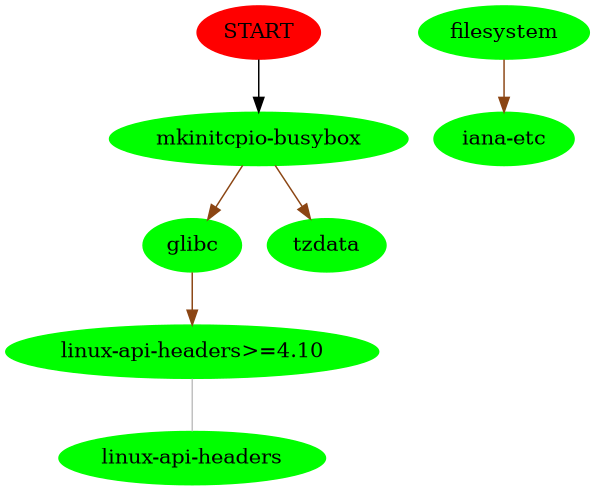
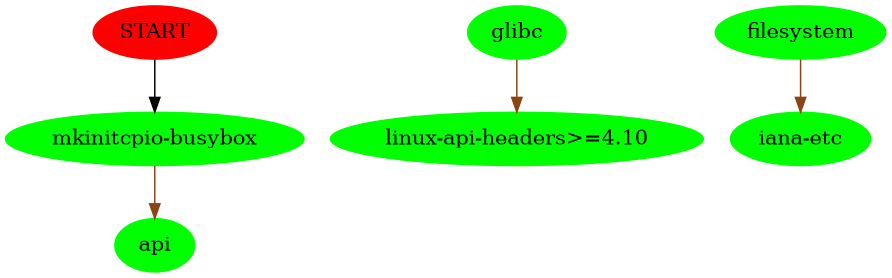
edge "mkinitcpio-busybox" -> "glibc": removed
node "tzdata": label "tzdata" -> "api"
node "linux-api-headers": removed
